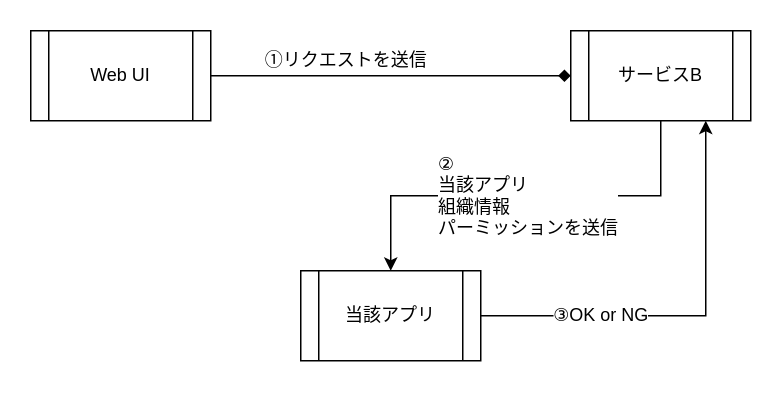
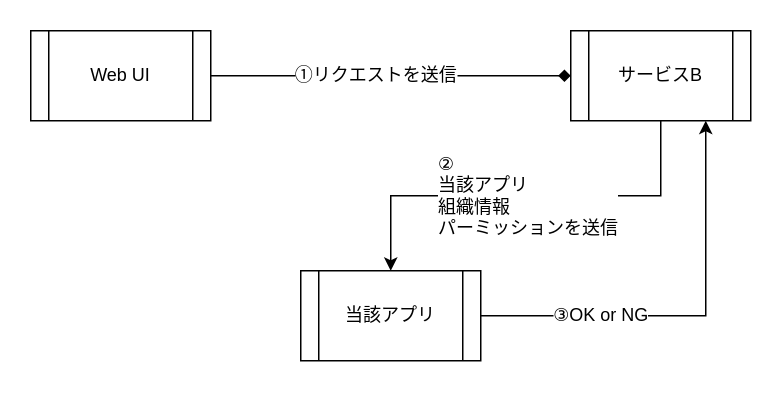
node "①リクエストを送信": moved (346, 61) -> (376, 76)
